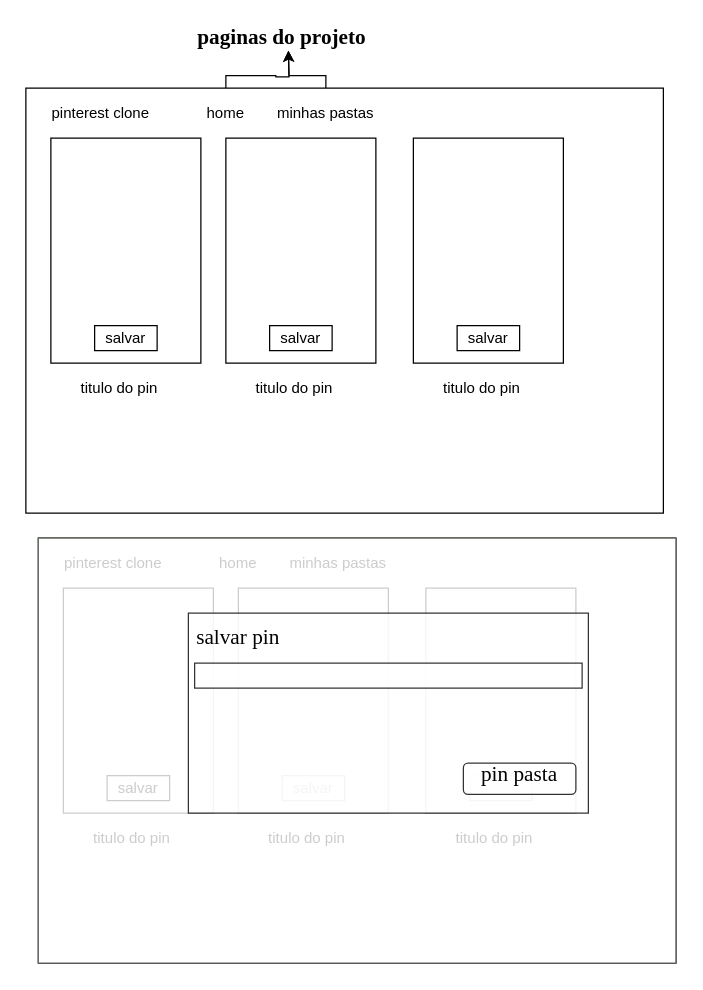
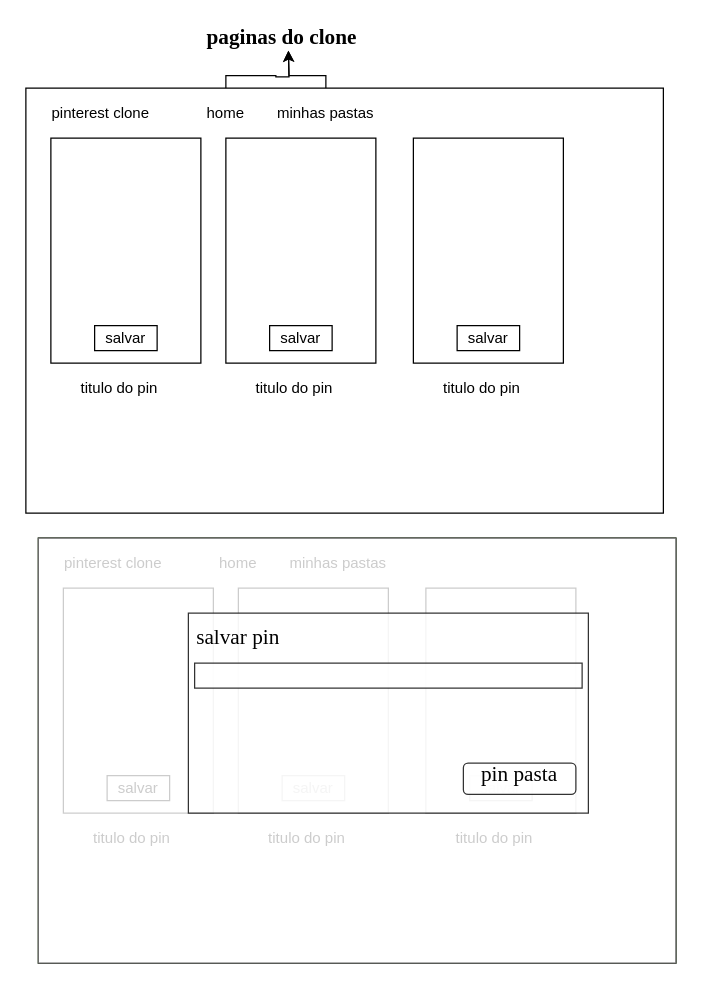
node "paginas do projeto": label "paginas do projeto" -> "paginas do clone"
